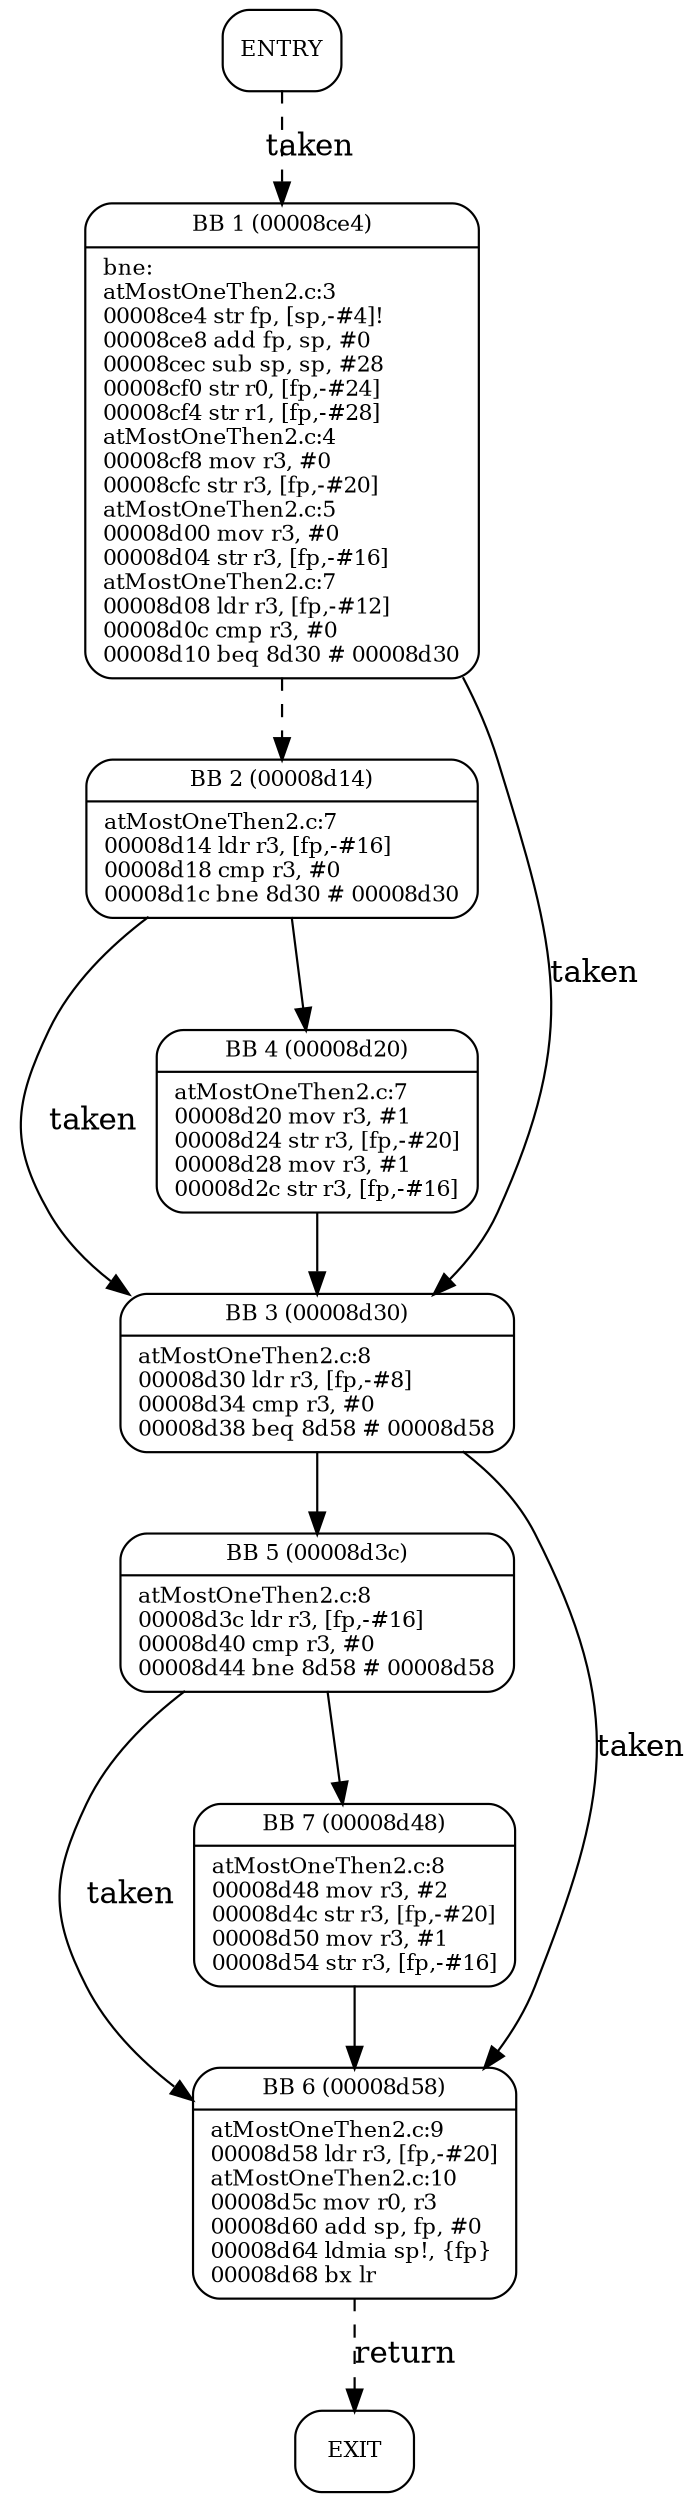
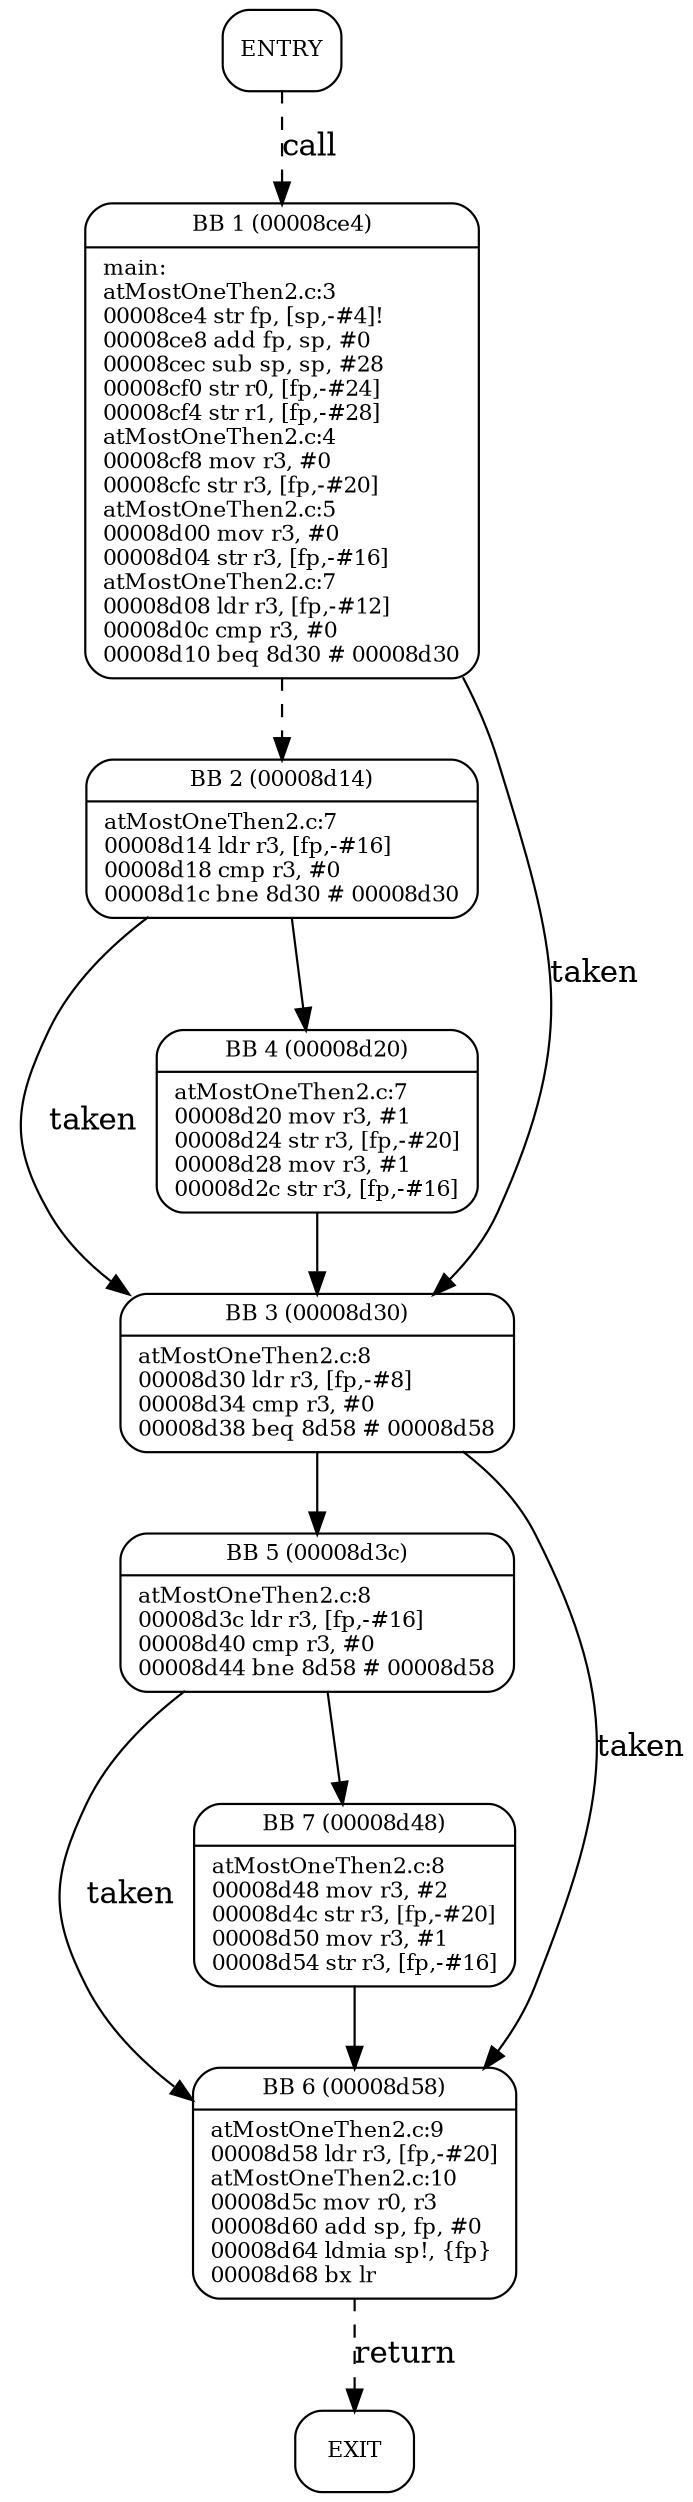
edge "ENTRY" -> "BB 1 (00008ce4)": label "taken" -> "call"
node "BB 1 (00008ce4)": text "bne:" -> "main:"
